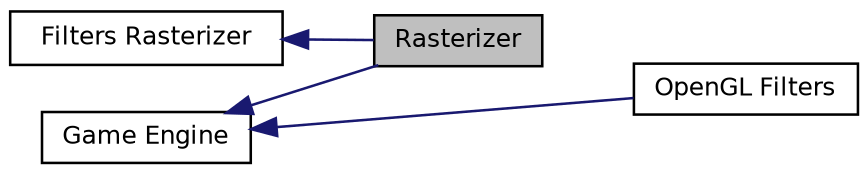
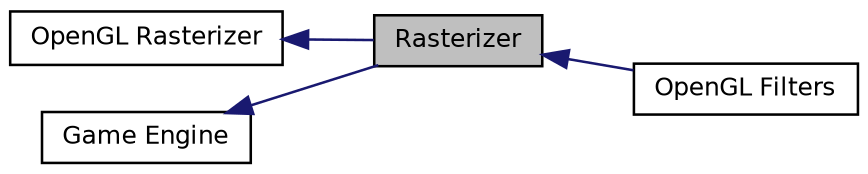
node "Filters Rasterizer": label "Filters Rasterizer" -> "OpenGL Rasterizer"
edge "OpenGL Filters" -> "Game Engine": now "OpenGL Filters" -> "Rasterizer"
